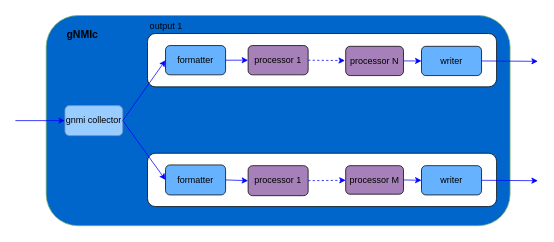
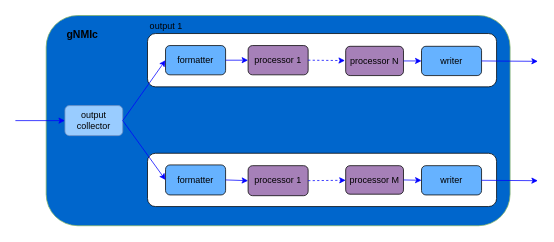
node "gnmi collector": label "gnmi collector" -> "output collector"
